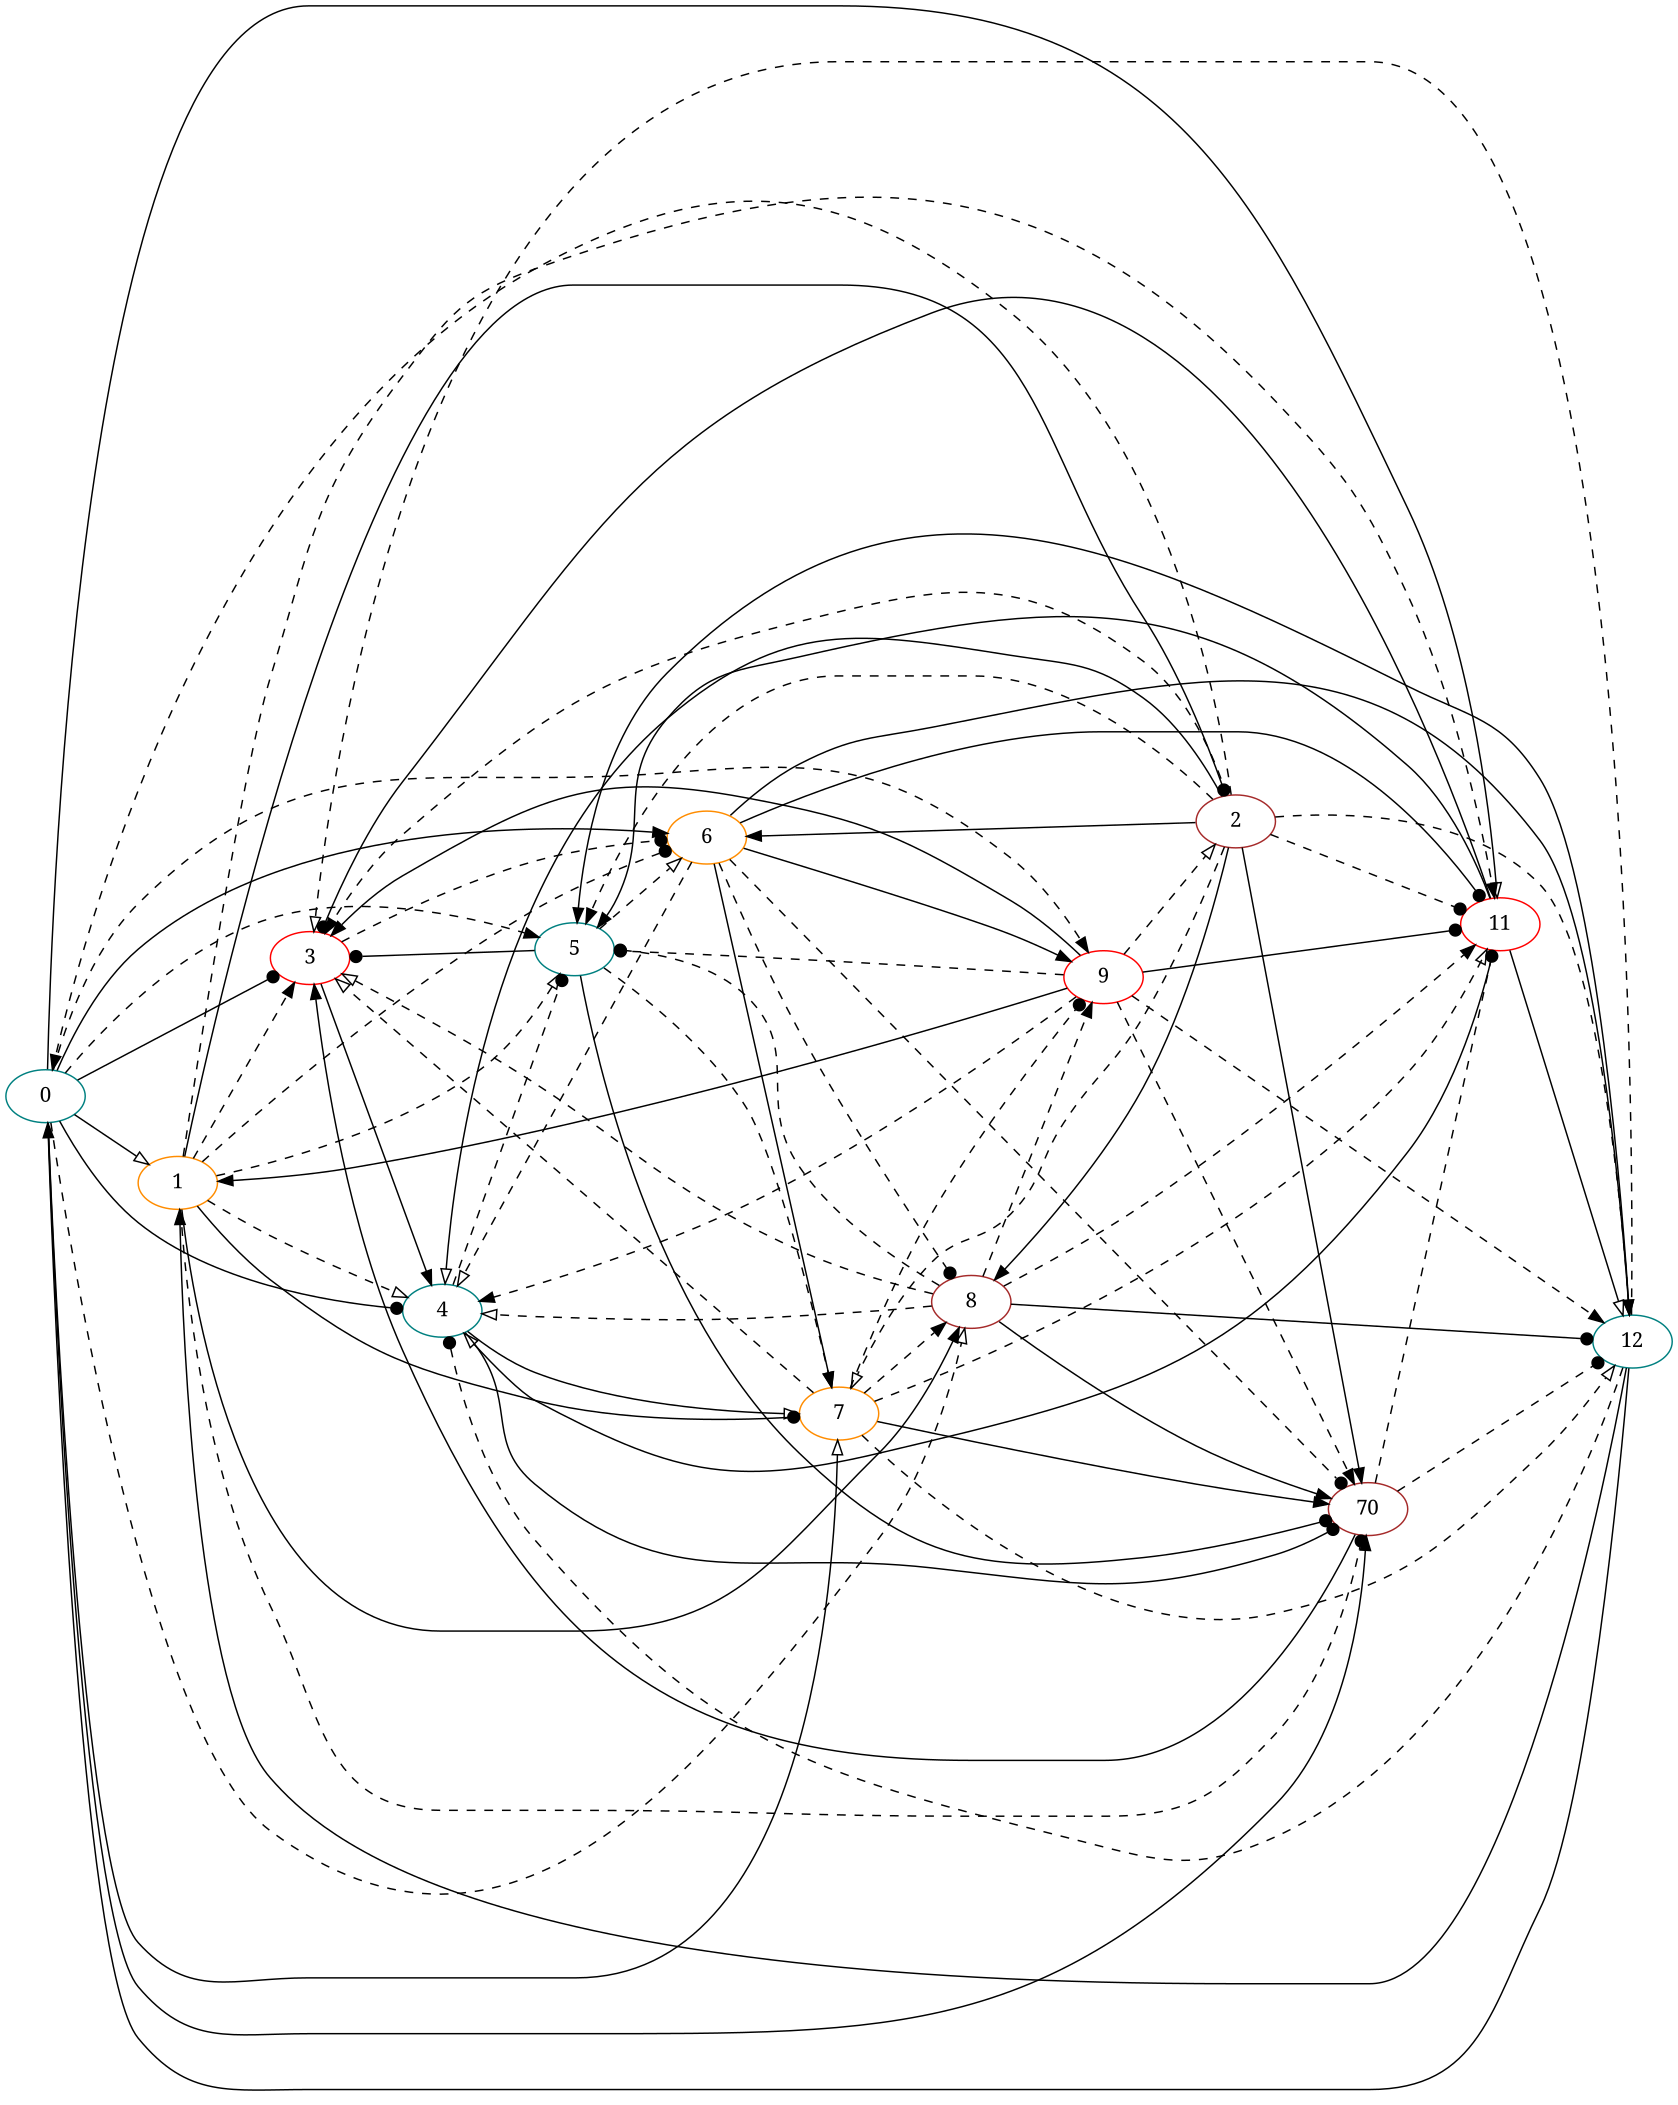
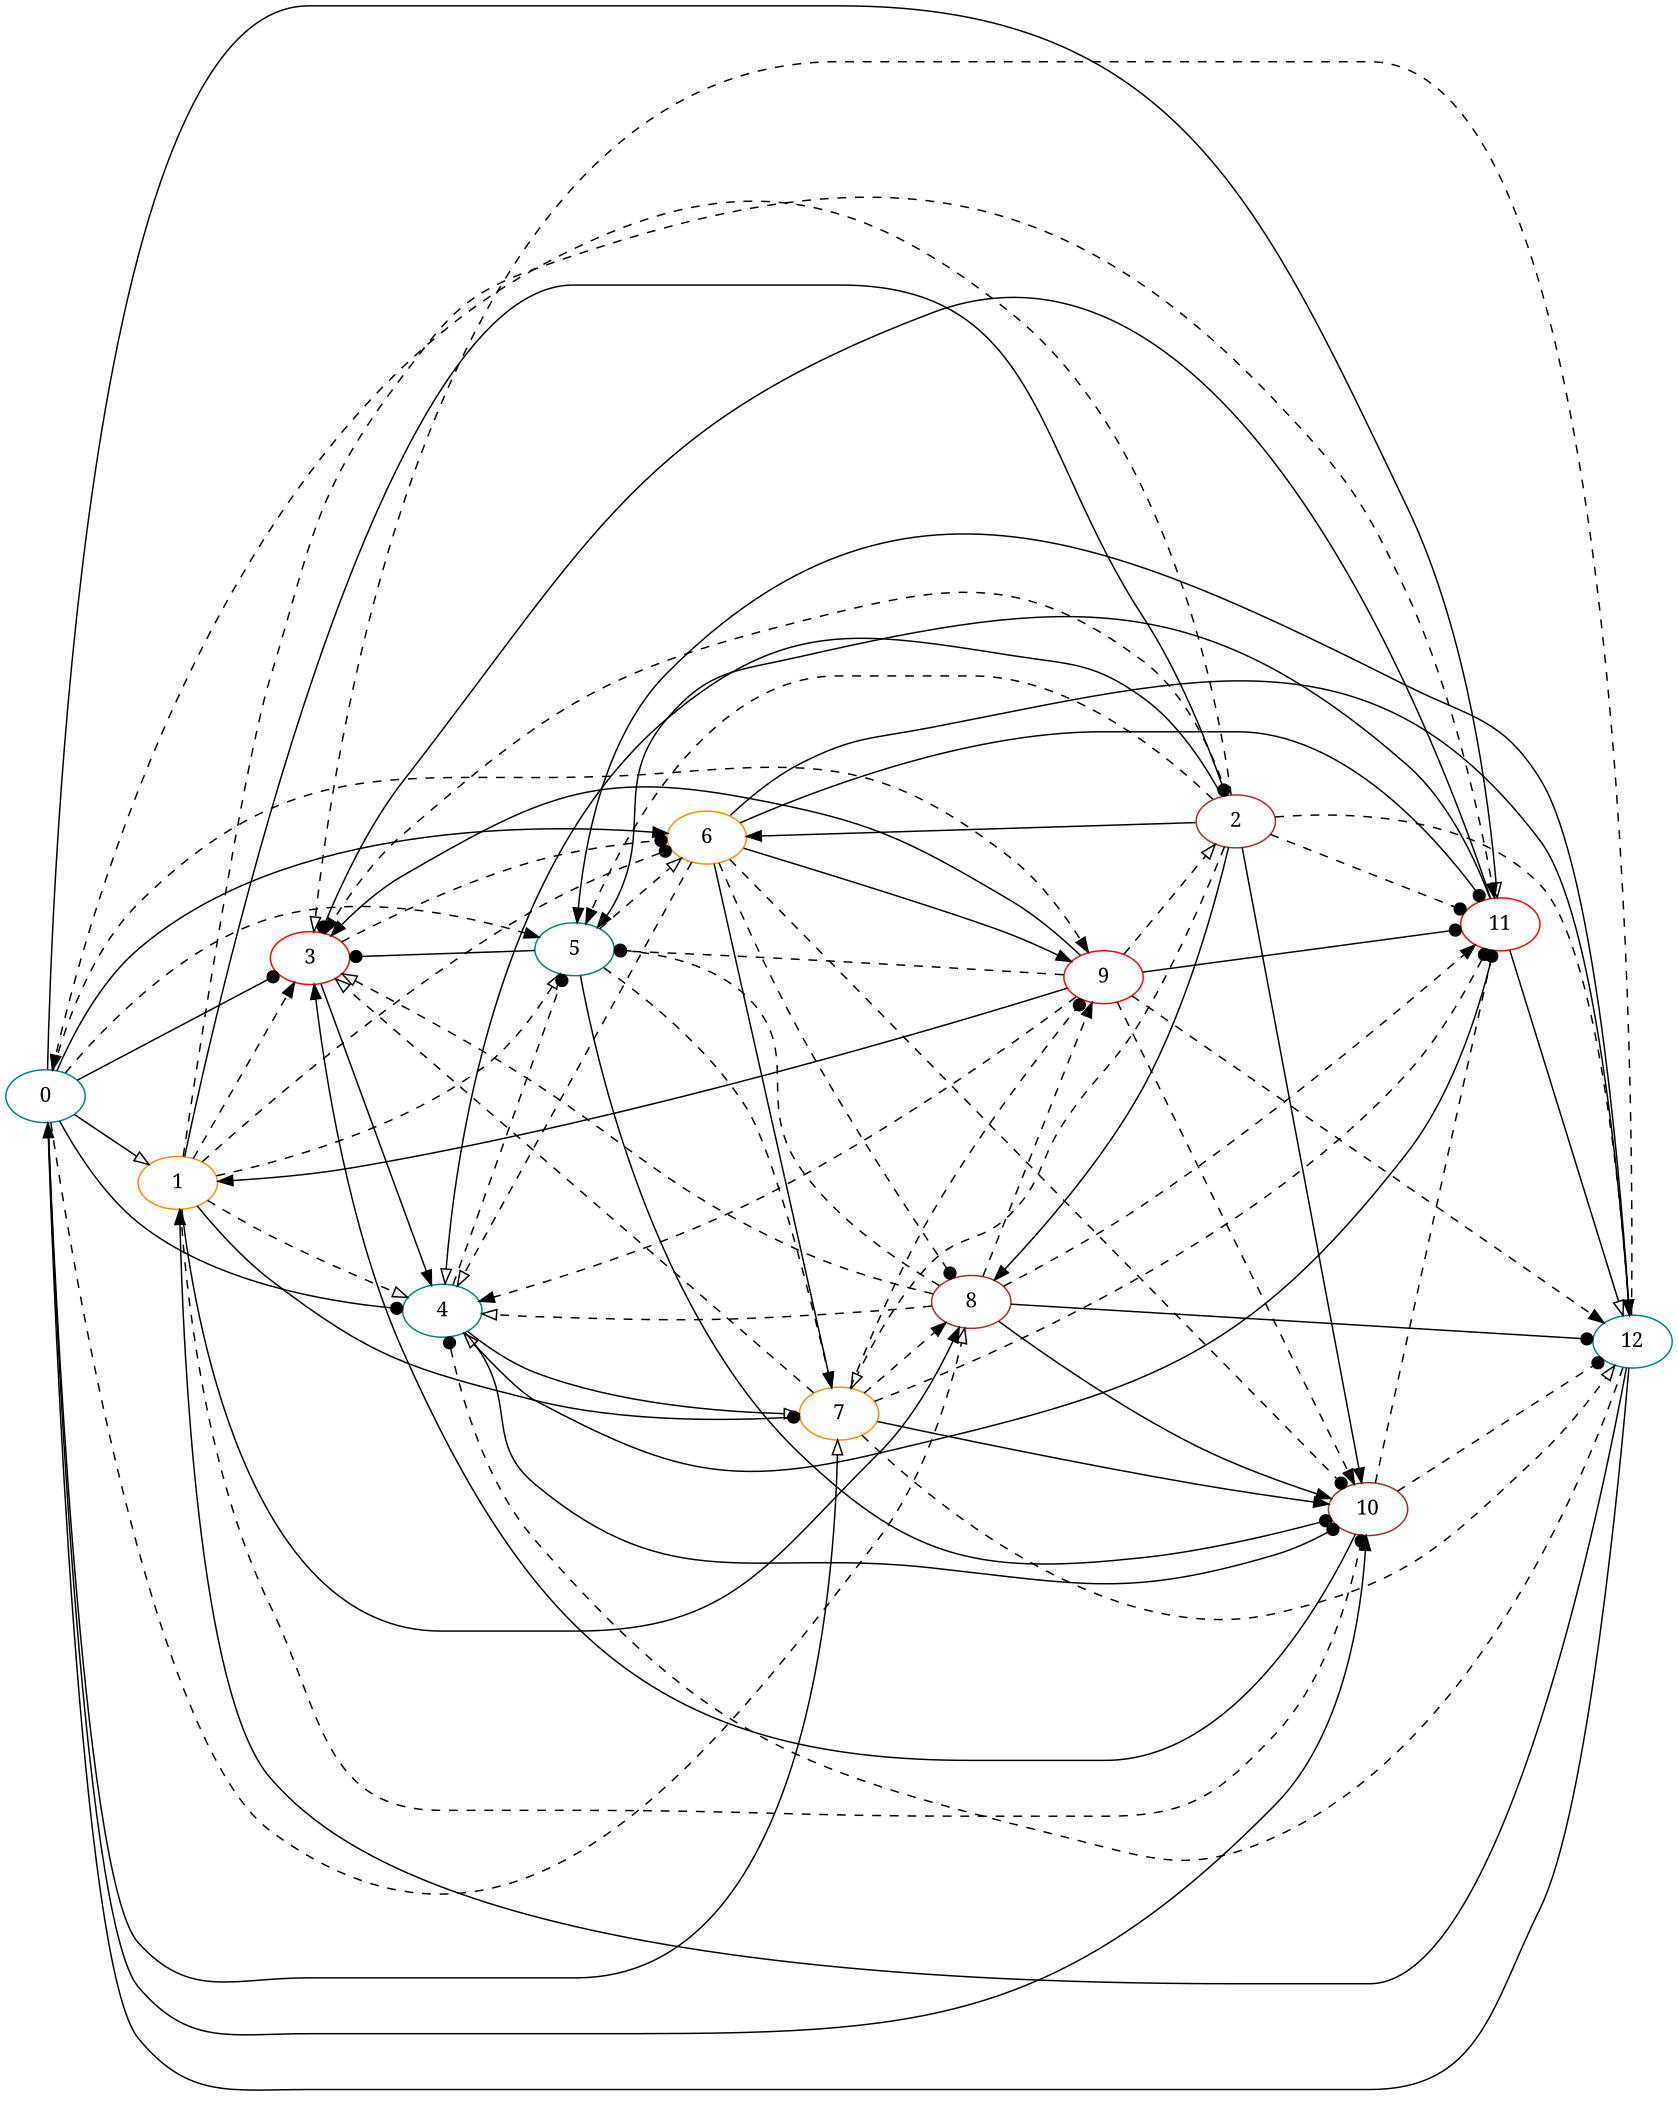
edge "7" -> "11": arrowhead onormal -> dot
node "70": label "70" -> "10"
